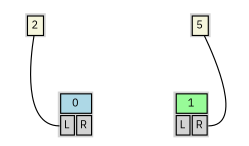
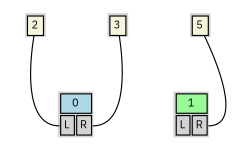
node "3": added
